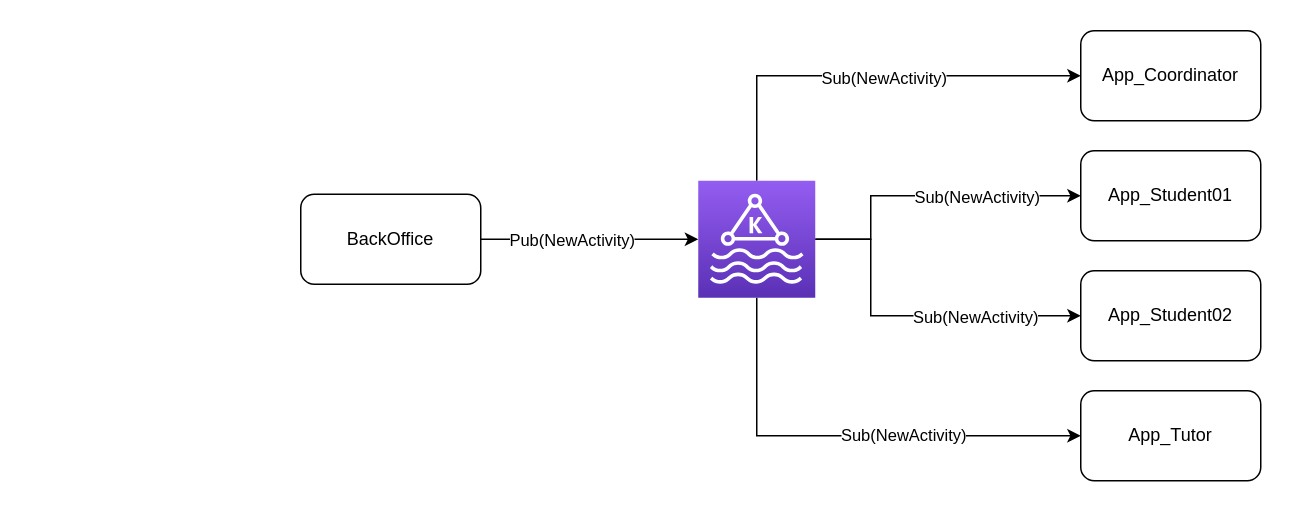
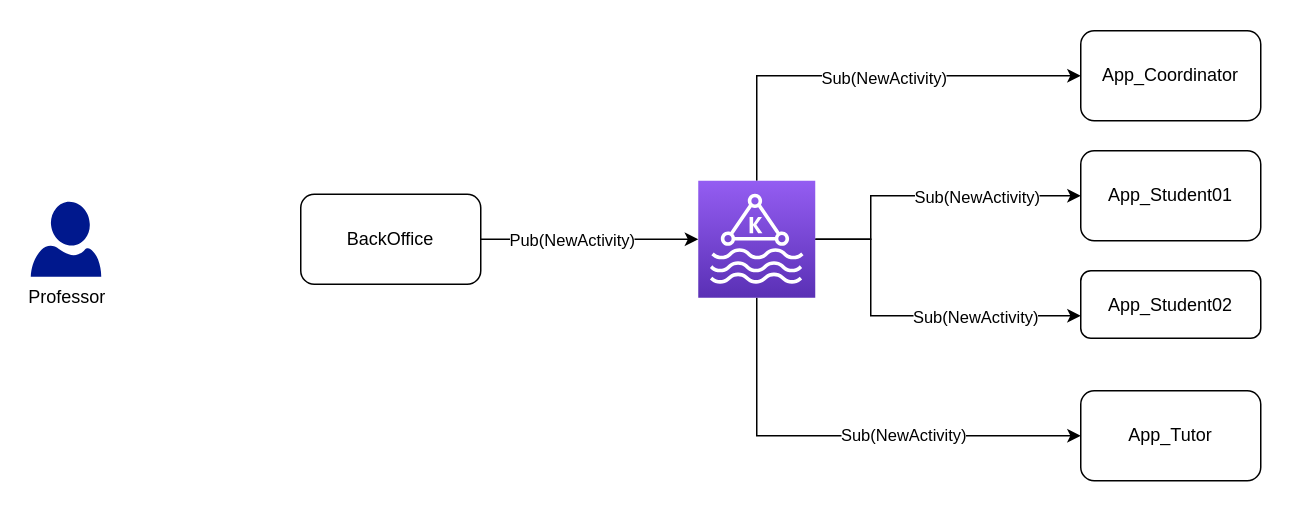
node "Professor": added
node "App_Student02": size 180x90 -> 180x68
